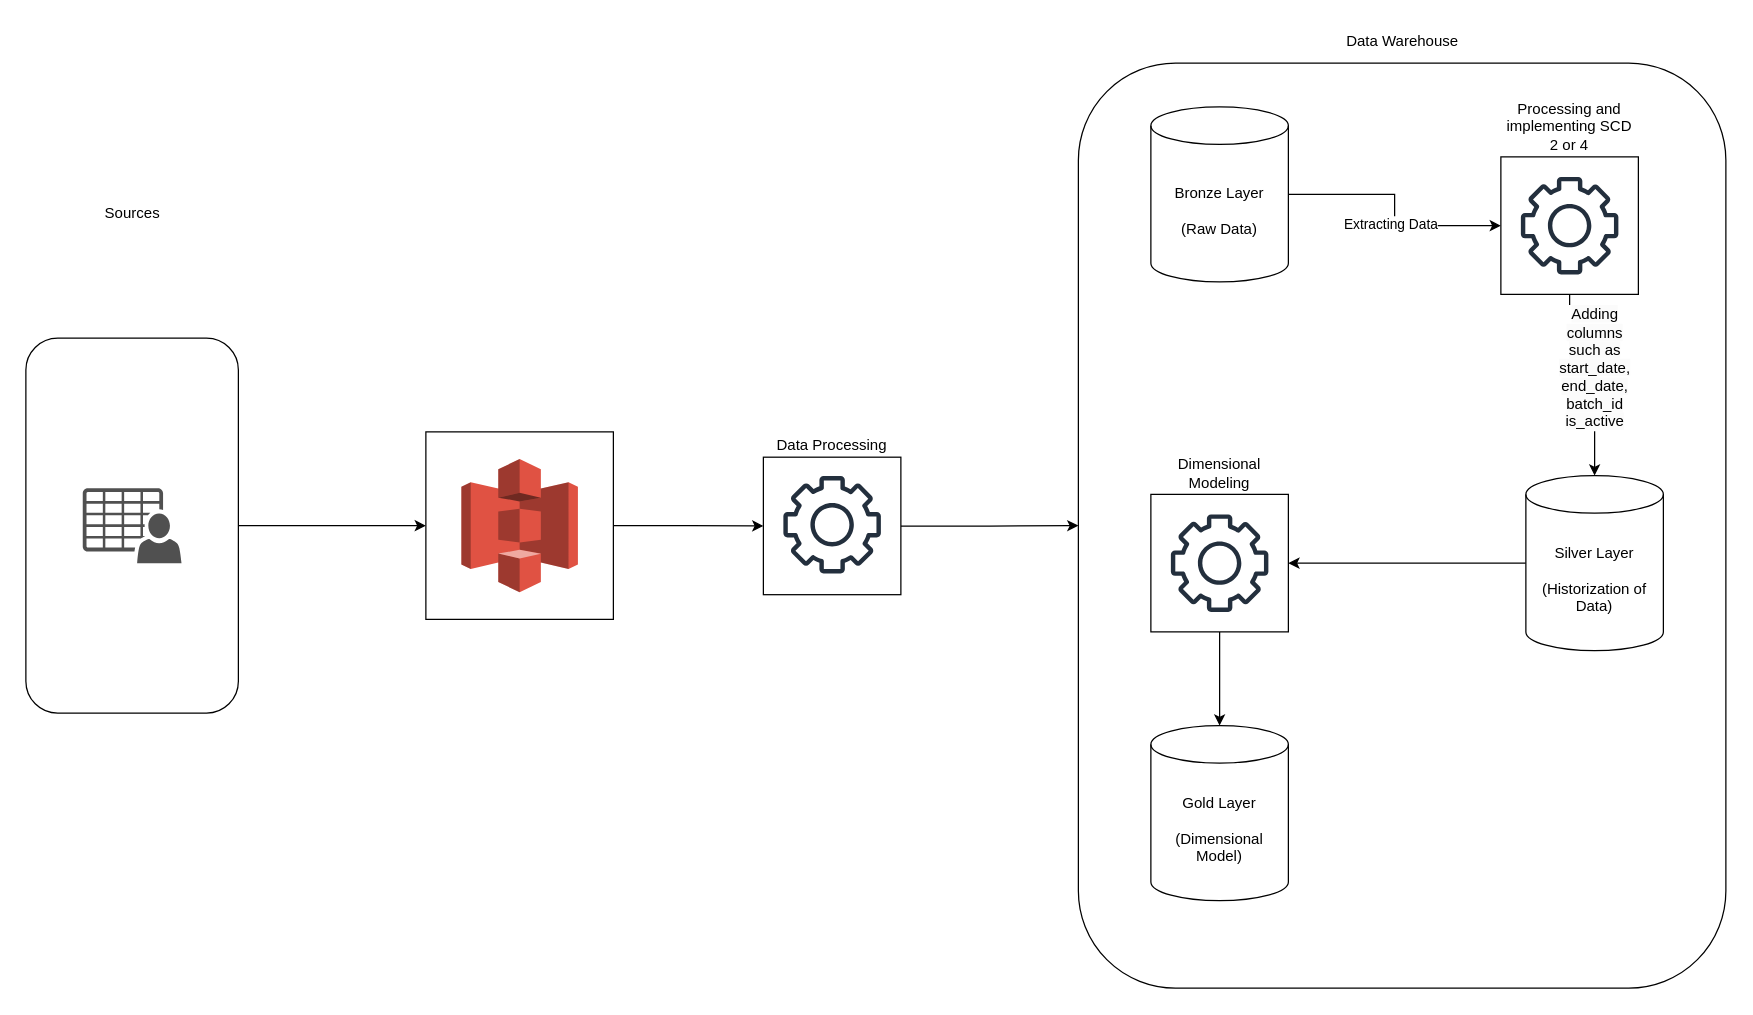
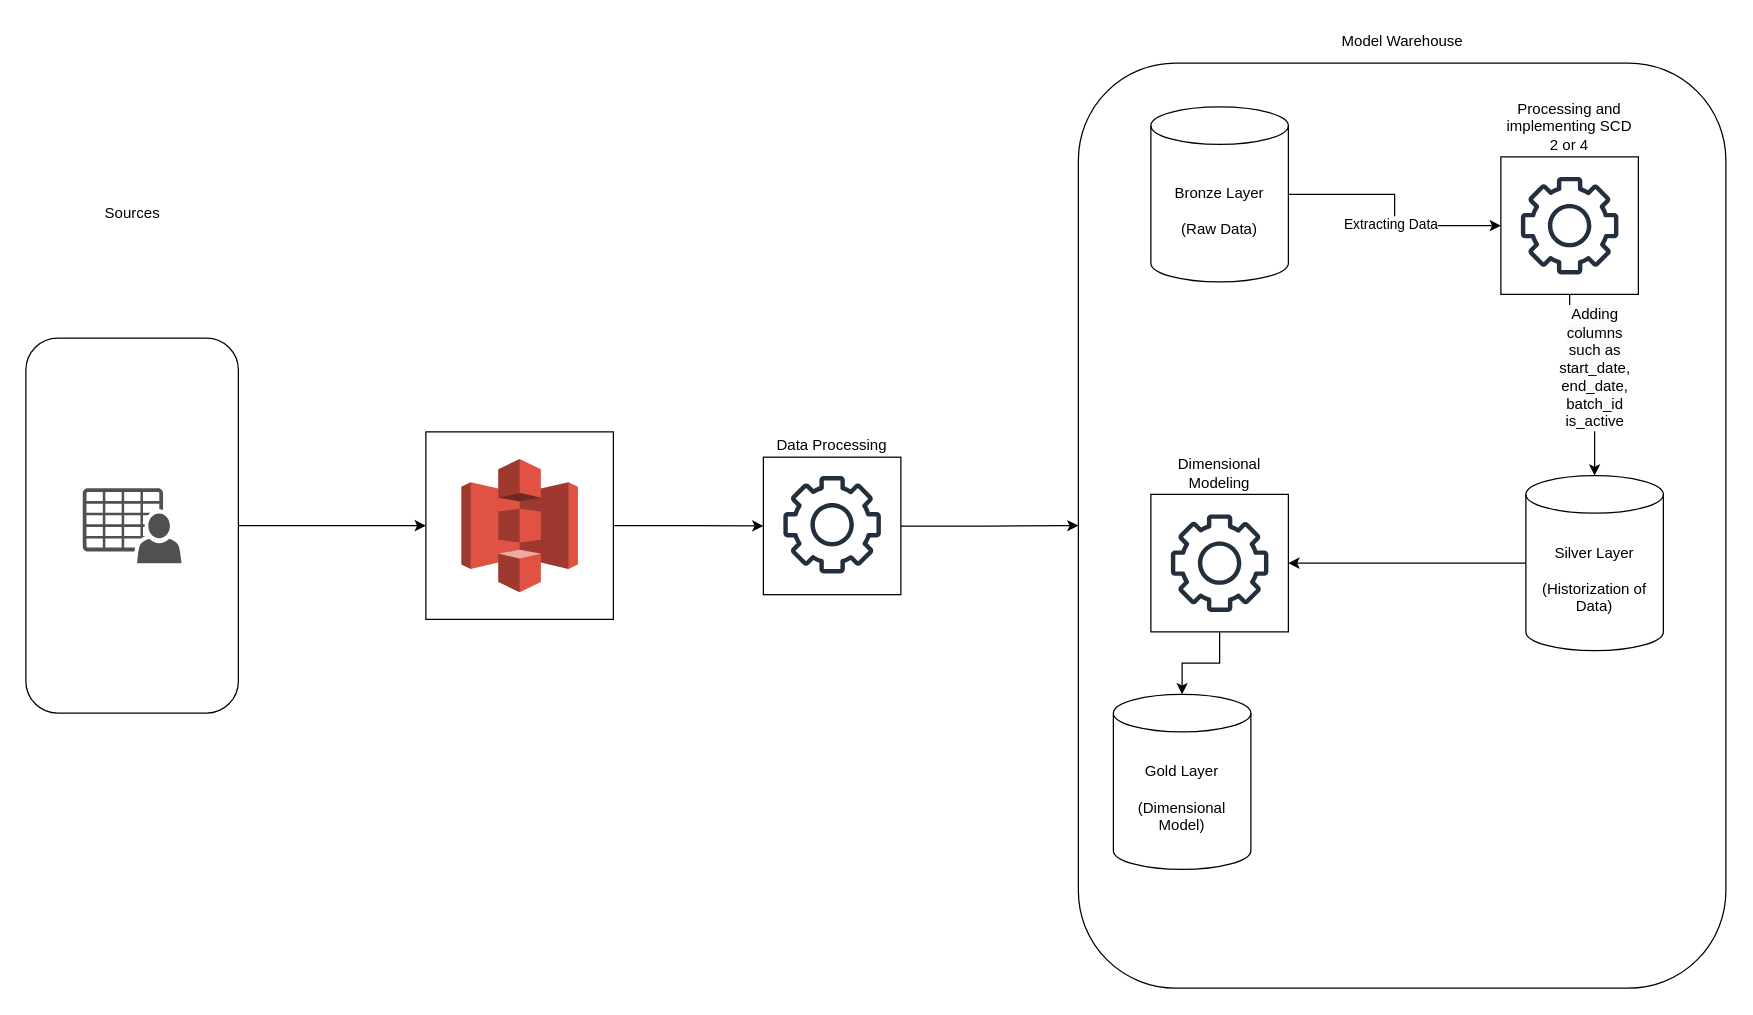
node "Data Warehouse": label "Data Warehouse" -> "Model Warehouse"
node "Gold Layer (Dimensional Model)": moved (1219, 813) -> (1182, 782)
